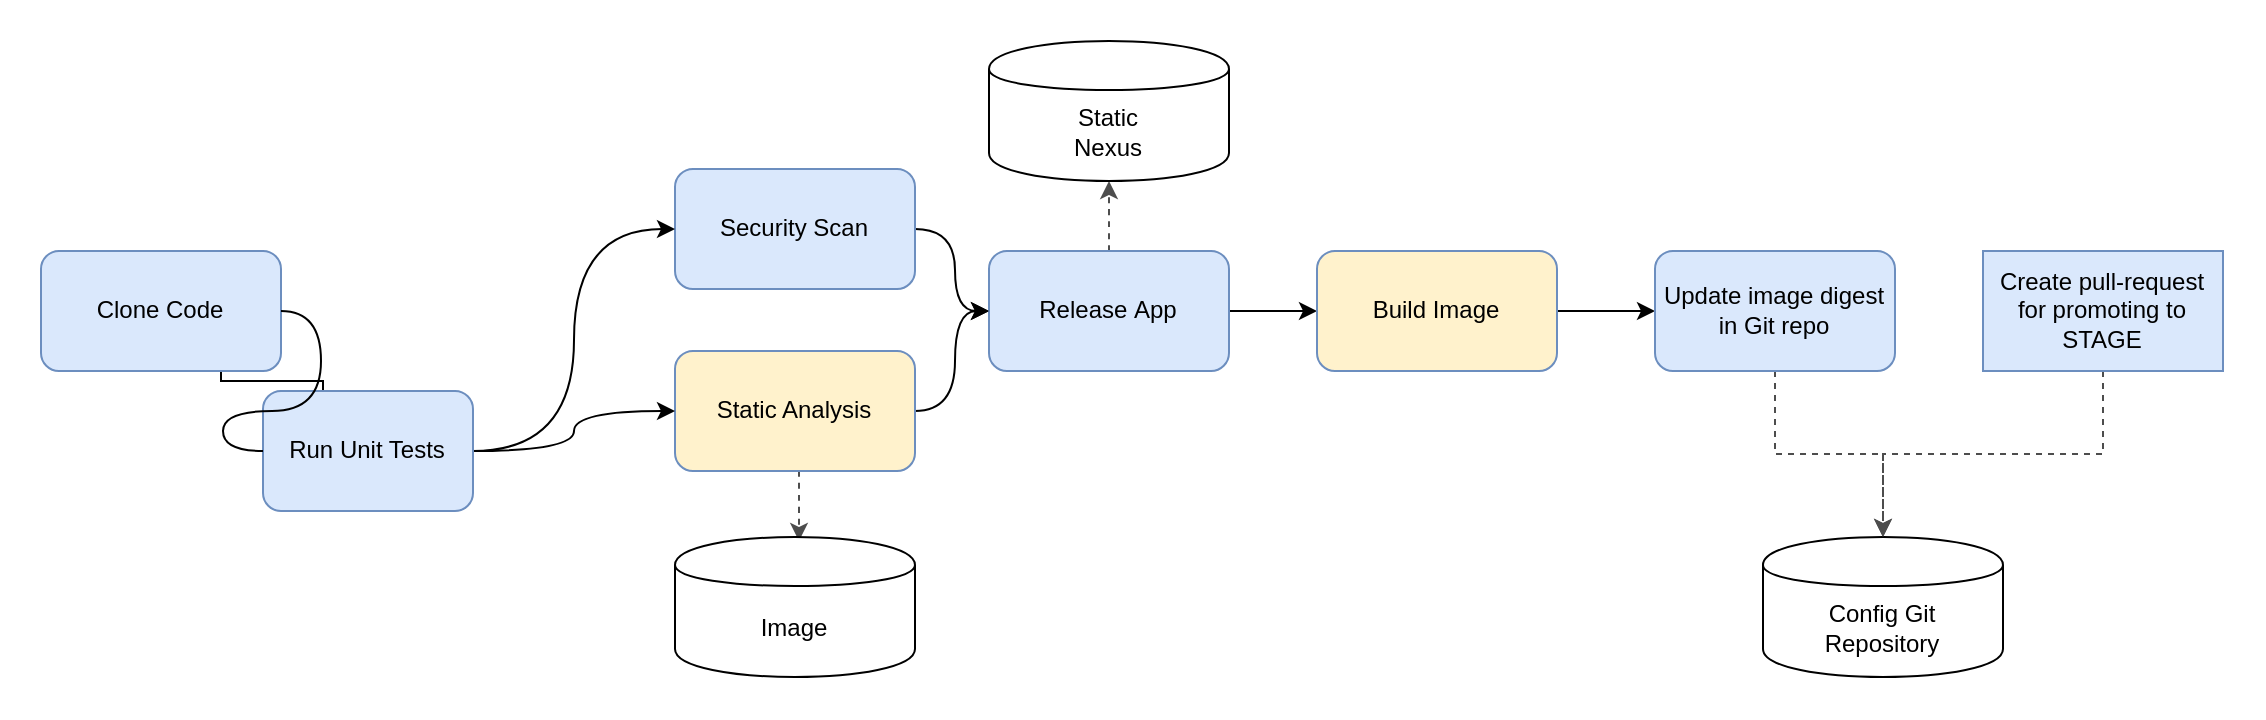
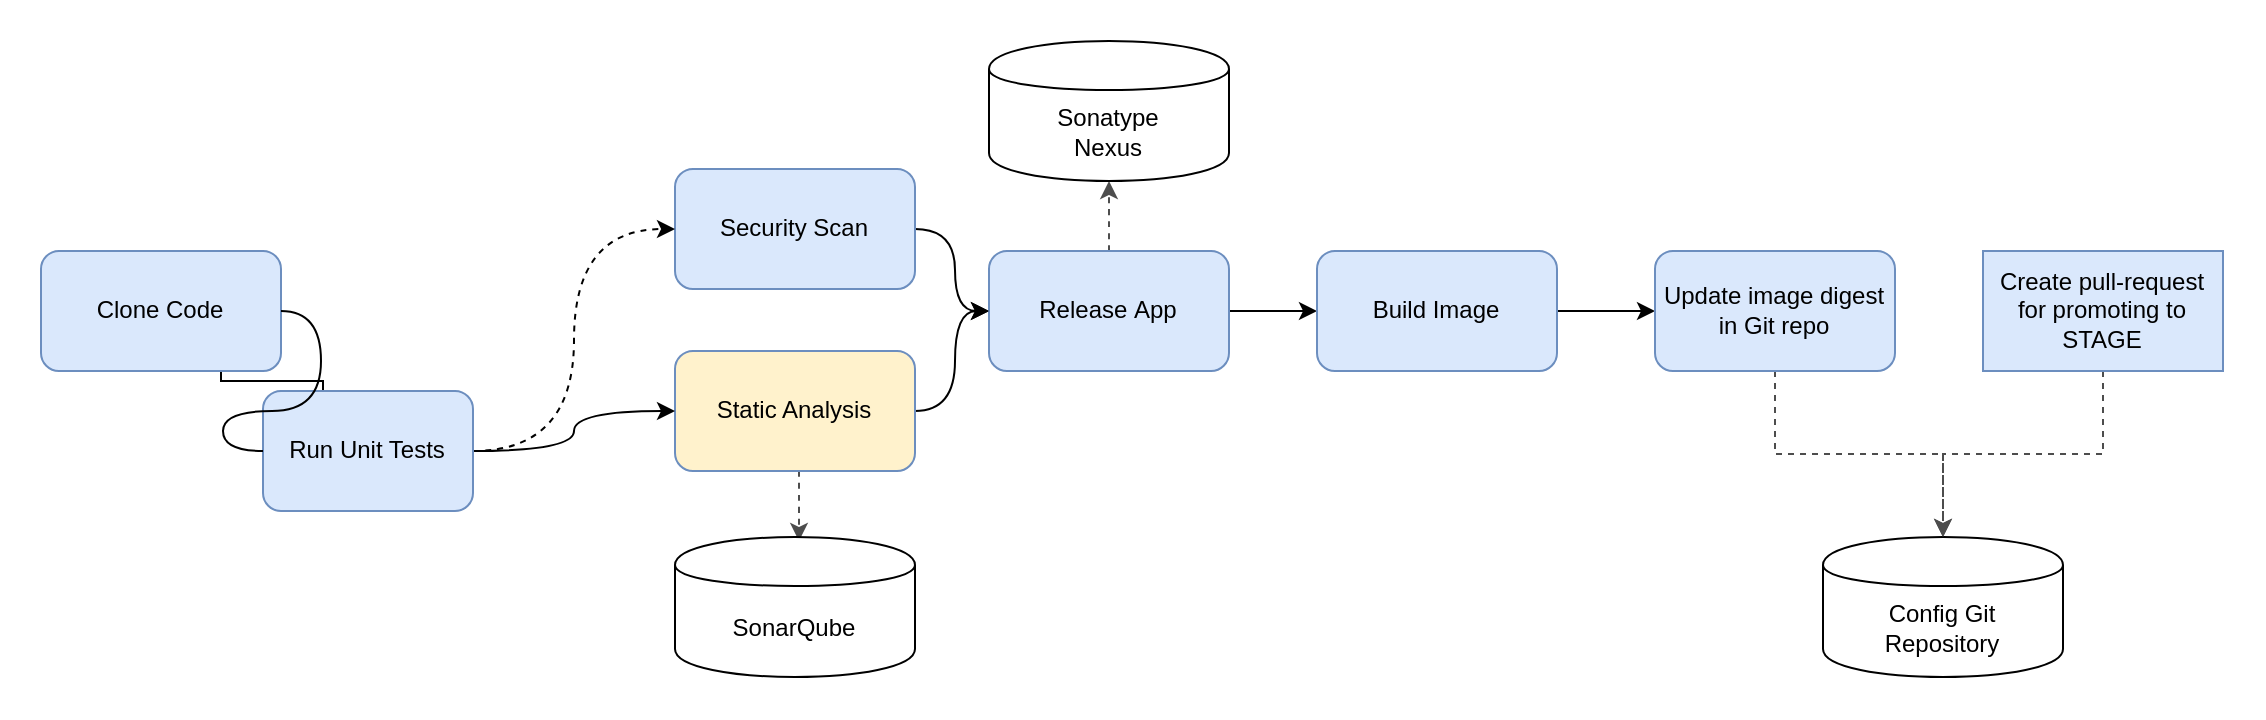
node "Static Nexus": label "Static Nexus" -> "Sonatype Nexus"
node "Build Image": fillcolor #fff2cc -> #dae8fc
edge "Run Unit Tests" -> "Security Scan": style solid -> dashed
node "Config Git Repository": moved (1883, 607) -> (1943, 607)
node "Image": label "Image" -> "SonarQube"
